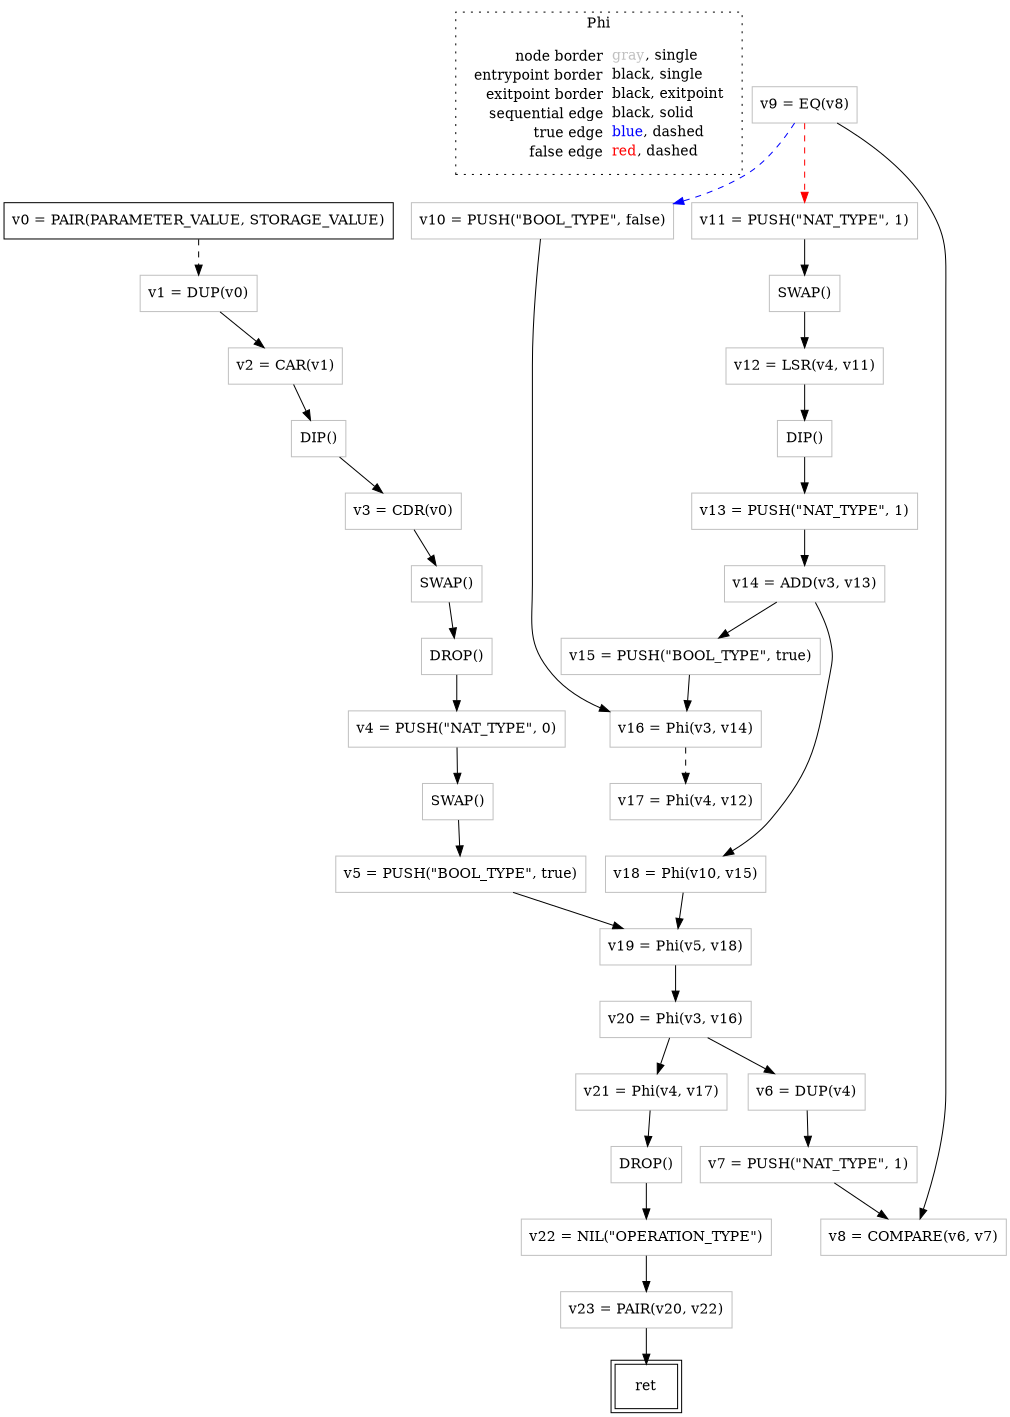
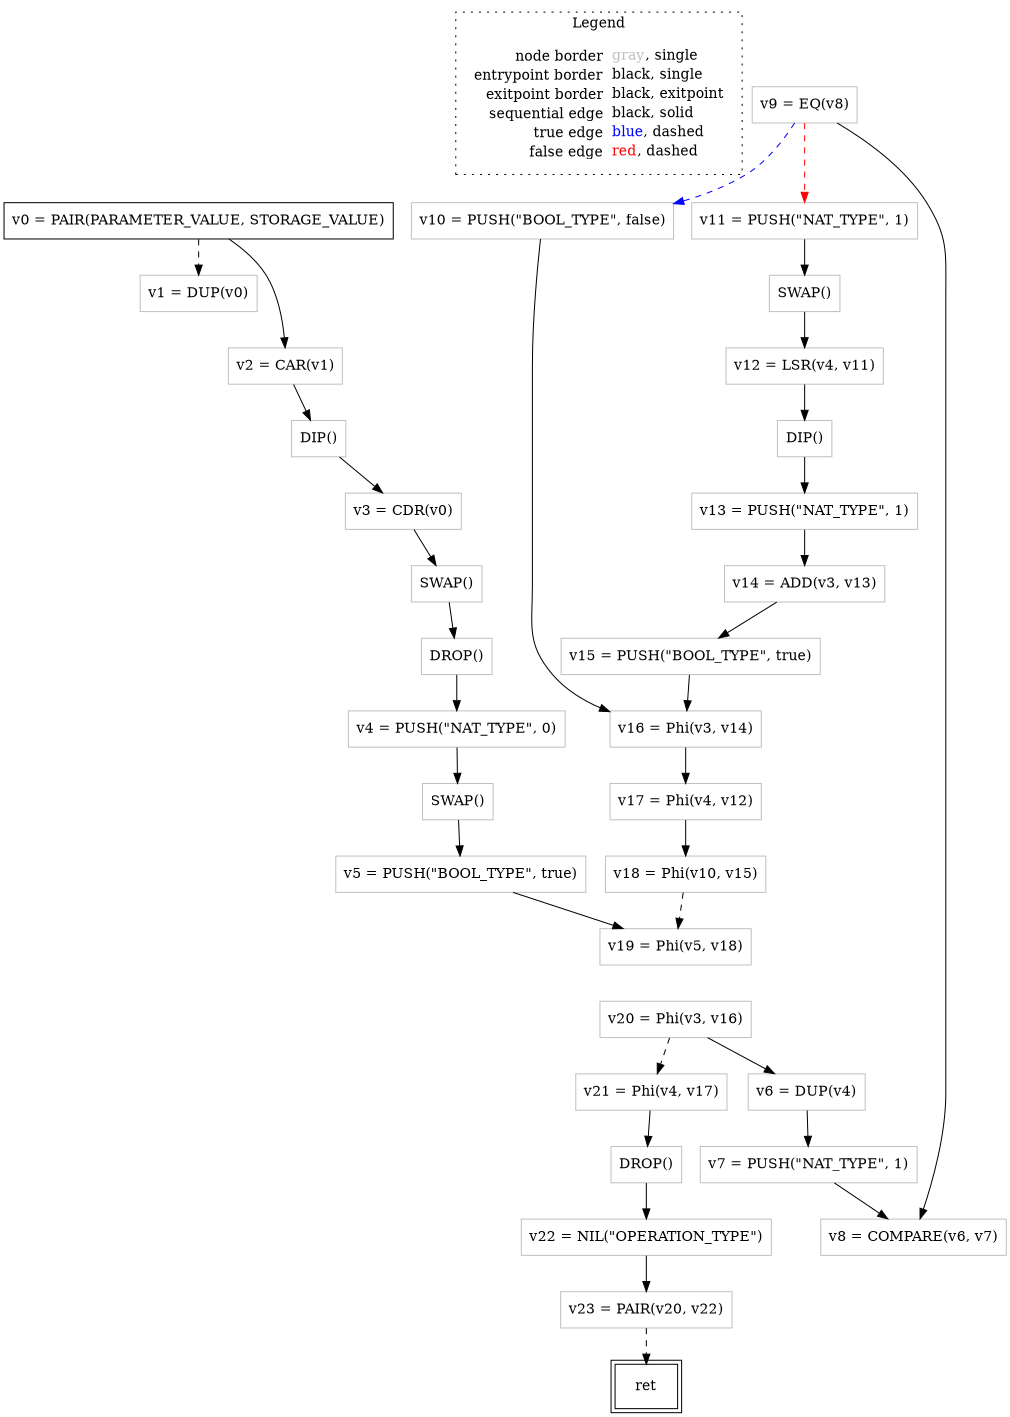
cluster "Phi": label "Phi" -> "Legend"
edge "v1 = DUP(v0)" -> "v2 = CAR(v1)": now "v0 = PAIR(PARAMETER_VALUE, STORAGE_VALUE)" -> "v2 = CAR(v1)"
edge "v14 = ADD(v3, v13)" -> "v18 = Phi(v10, v15)": now "v17 = Phi(v4, v12)" -> "v18 = Phi(v10, v15)"
edge "v16 = Phi(v3, v14)" -> "v17 = Phi(v4, v12)": style dashed -> solid
edge "v18 = Phi(v10, v15)" -> "v19 = Phi(v5, v18)": style solid -> dashed
edge "v19 = Phi(v5, v18)" -> "v20 = Phi(v3, v16)": removed
edge "v20 = Phi(v3, v16)" -> "v21 = Phi(v4, v17)": style solid -> dashed
edge "v23 = PAIR(v20, v22)" -> "ret": style solid -> dashed
